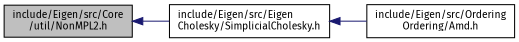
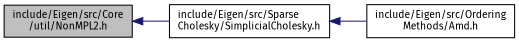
node "include/Eigen/src/Eigen Cholesky/SimplicialCholesky.h": label "include/Eigen/src/Eigen Cholesky/SimplicialCholesky.h" -> "include/Eigen/src/Sparse Cholesky/SimplicialCholesky.h"
node "include/Eigen/src/Ordering Ordering/Amd.h": label "include/Eigen/src/Ordering Ordering/Amd.h" -> "include/Eigen/src/Ordering Methods/Amd.h"
